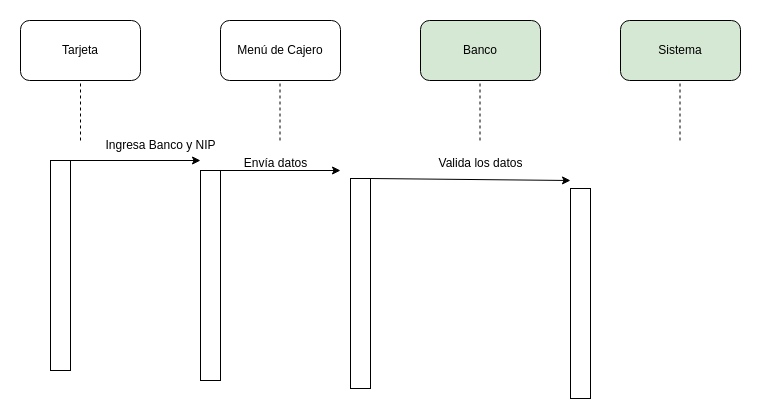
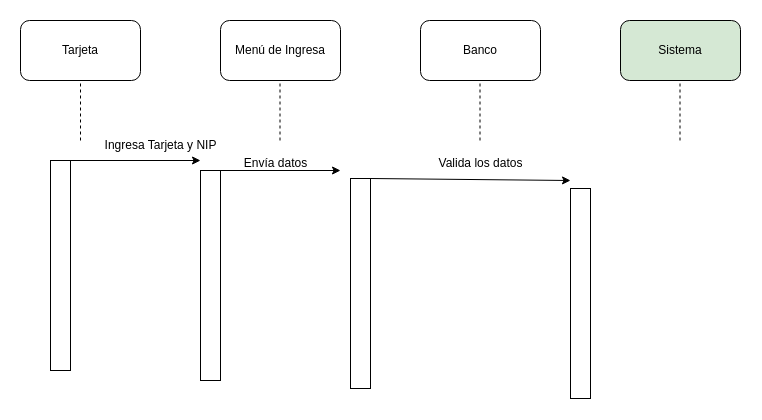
node "Menú de Cajero": label "Menú de Cajero" -> "Menú de Ingresa"
node "Banco": fillcolor #d5e8d4 -> #ffffff
node "Ingresa Banco y NIP": label "Ingresa Banco y NIP" -> "Ingresa Tarjeta y NIP"
